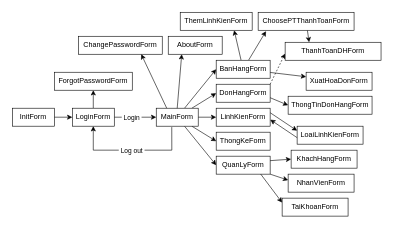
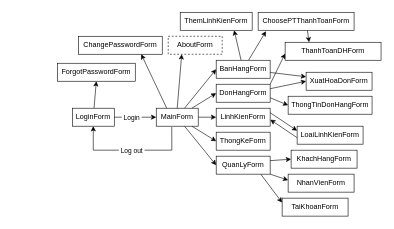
node "AboutForm": style solid -> dashed
edge "DonHangForm" -> "ThanhToanDHForm": style dashed -> solid
node "ForgotPasswordForm": moved (93, 81) -> (96, 72)
edge "DonHangForm" -> "XuatHoaDonForm": added
node "InitForm": removed
edge "InitForm" -> "LoginForm": removed
